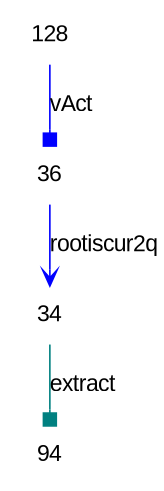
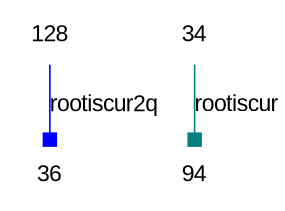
edge "128" -> "36": label "vAct" -> "rootiscur2q"
edge "36" -> "34": removed, label "rootiscur2q"
edge "34" -> "94": label "extract" -> "rootiscur"
